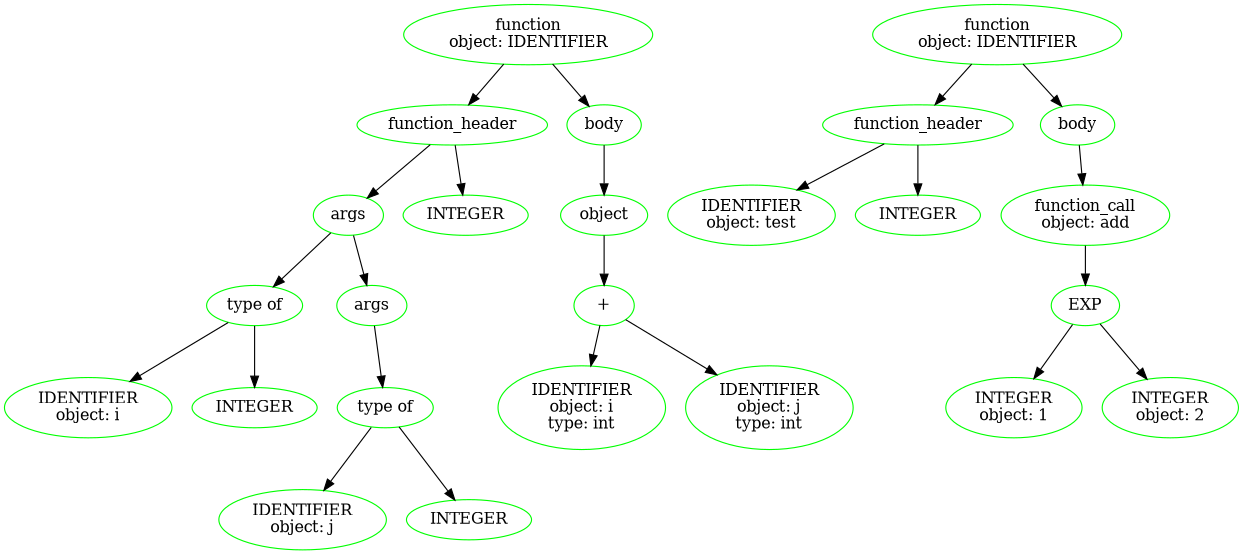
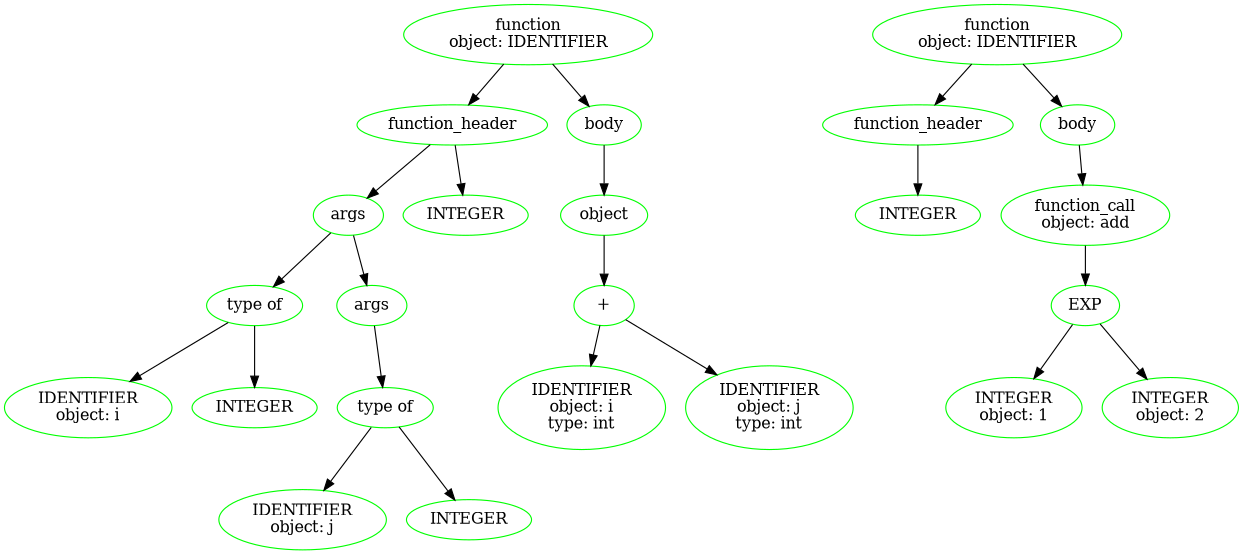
node "IDENTIFIER object: test": removed
